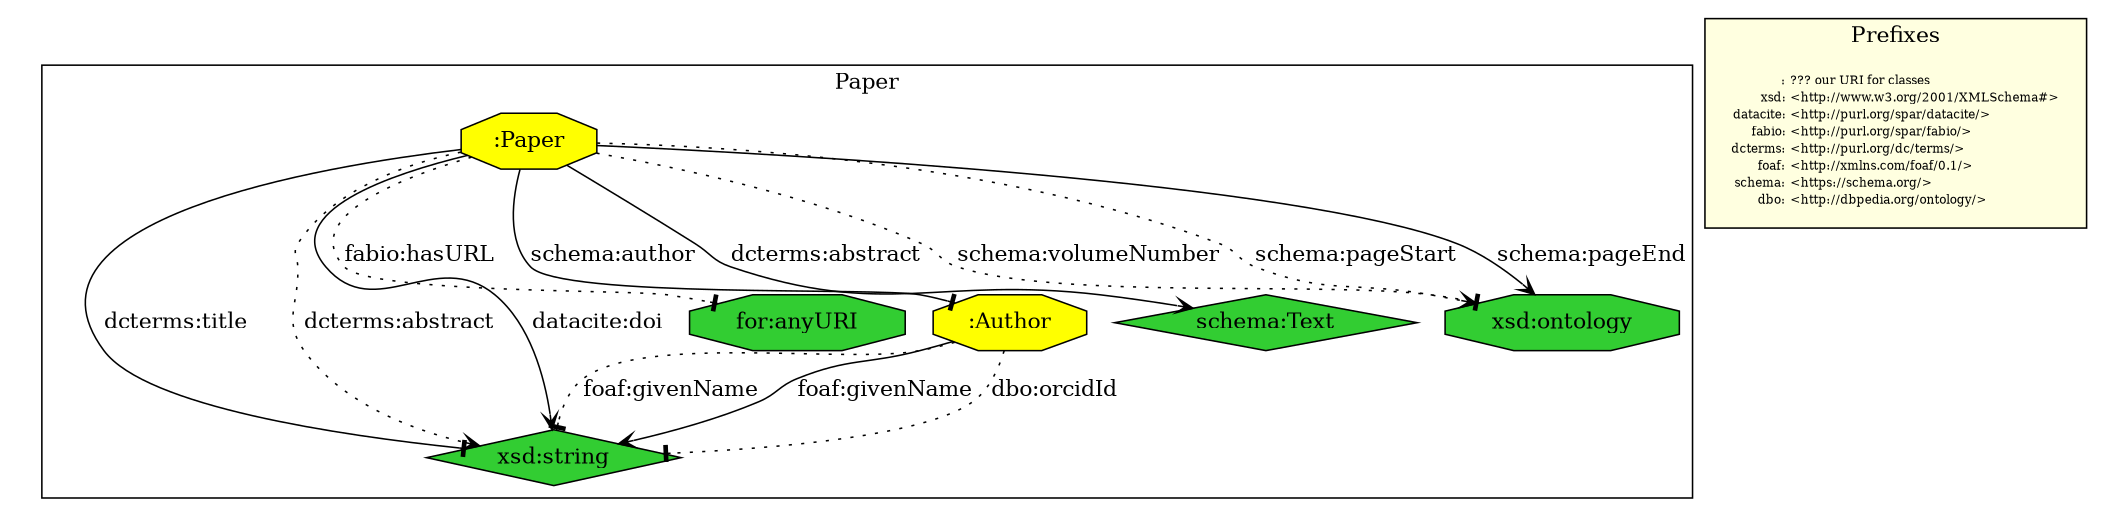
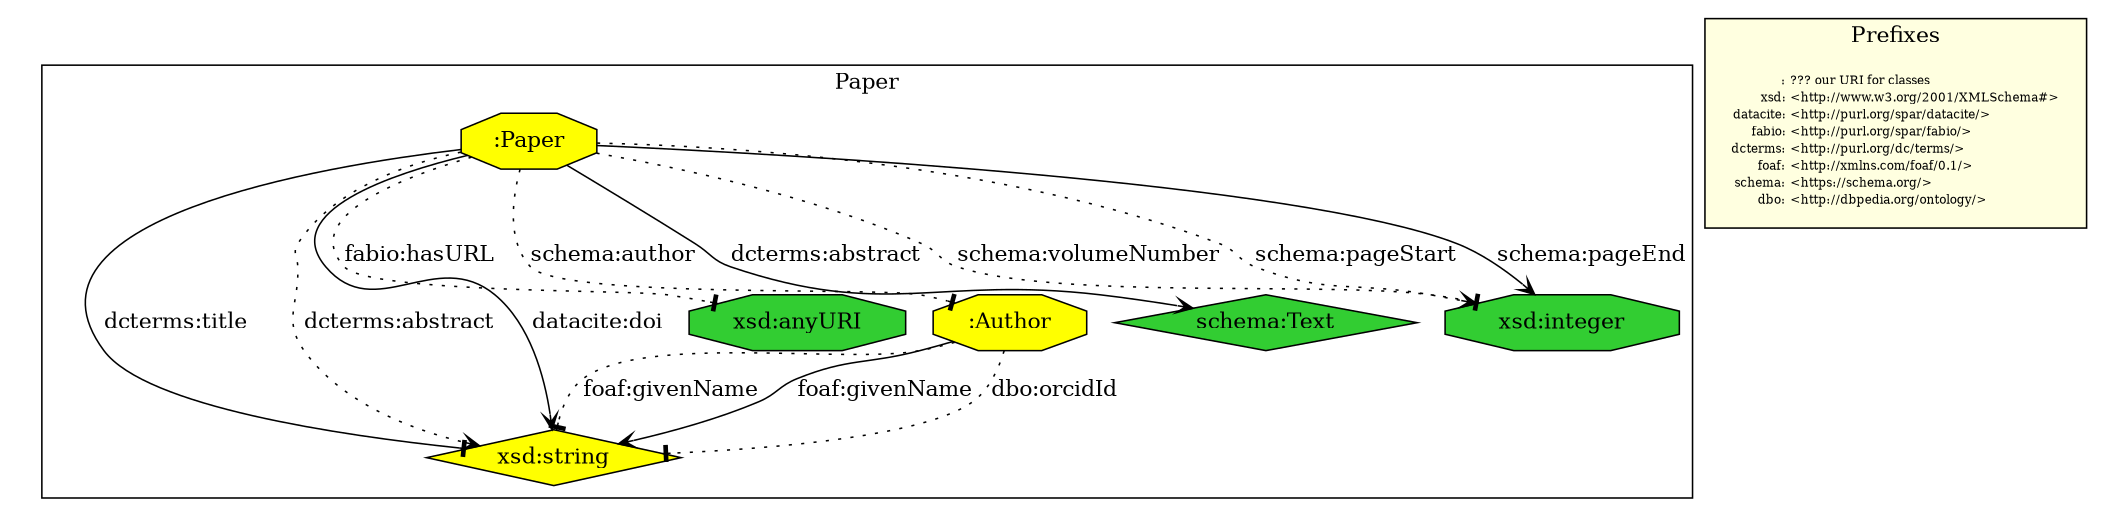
edge ":Paper" -> ":Author": style solid -> dotted
node "for:anyURI": label "for:anyURI" -> "xsd:anyURI"
node "xsd:ontology": label "xsd:ontology" -> "xsd:integer"
node "xsd:string": fillcolor limegreen -> yellow
